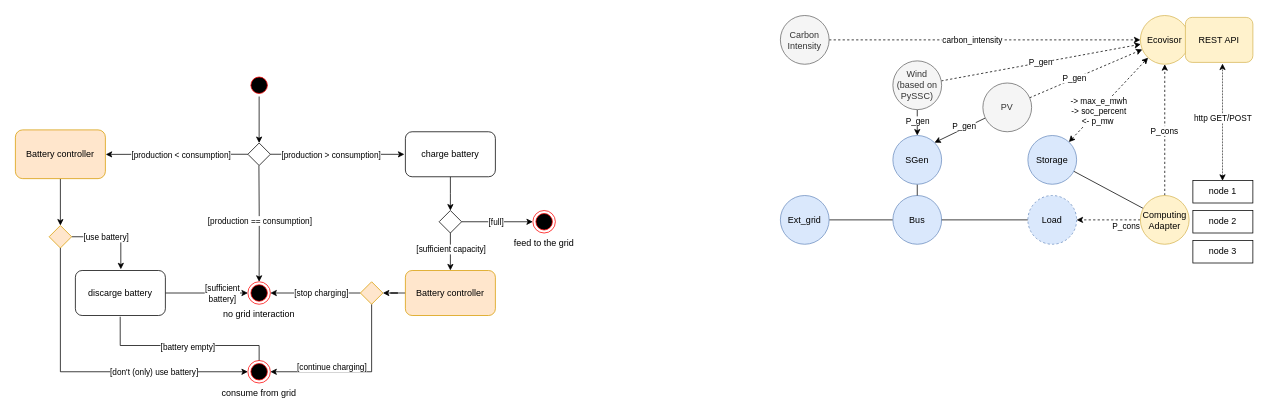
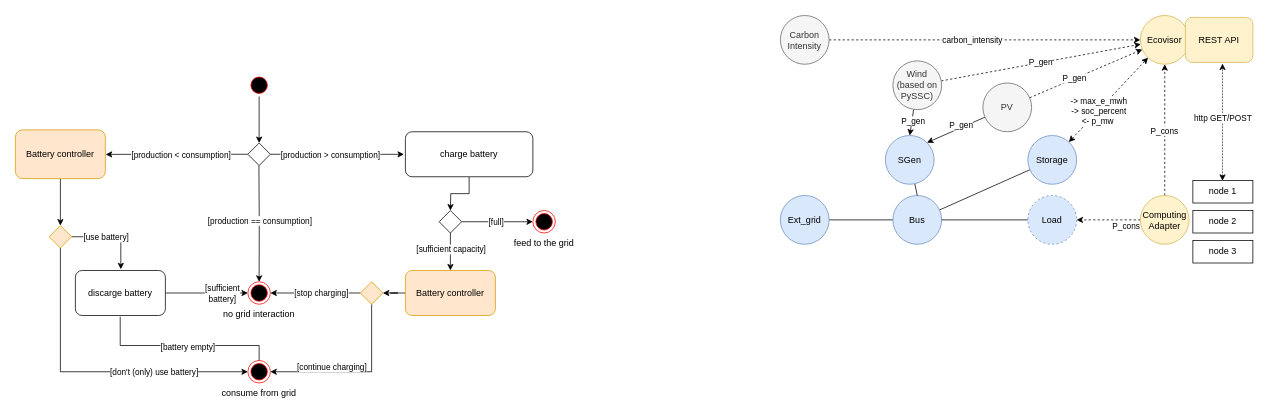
node "charge battery": size 90x45 -> 128x45
node "SGen": moved (917, 160) -> (910, 160)
edge "Storage" -- "Computing Adapter": now "Storage" -- "Bus"
